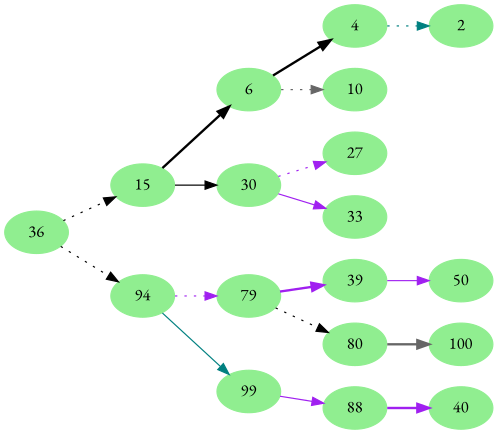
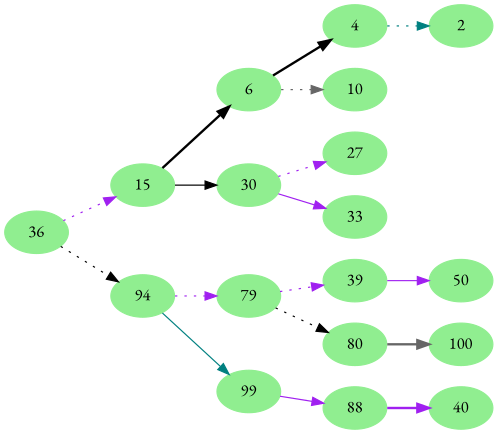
edge "36" -> "15": color black -> purple
edge "79" -> "39": style bold -> dotted
